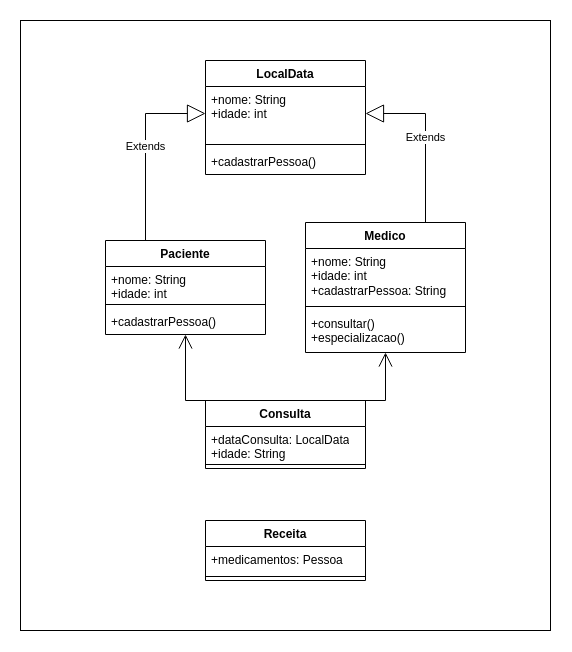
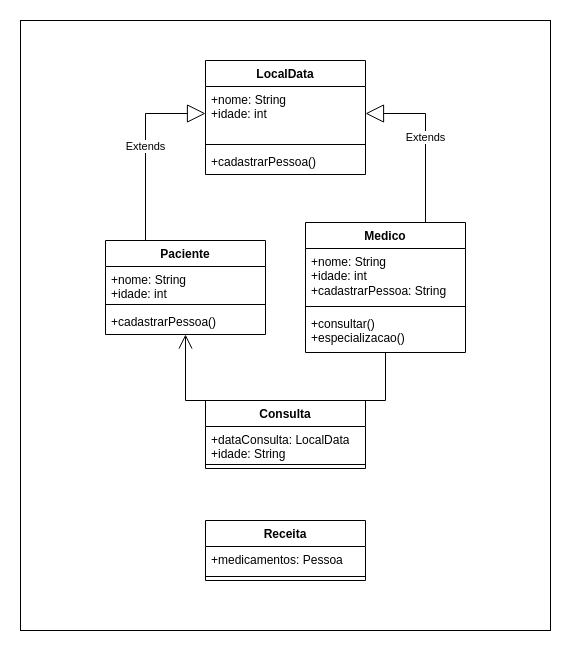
edge "Consulta" -> "+consultar() +especializacao()": arrowhead open -> none
